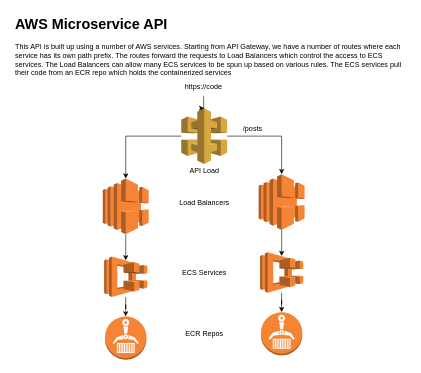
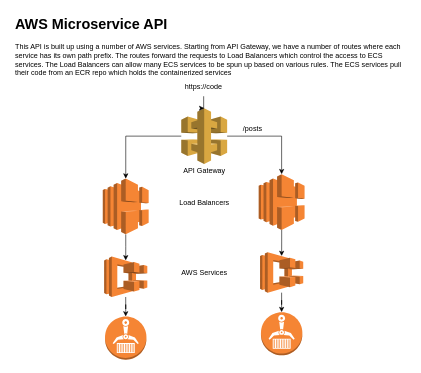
node "API Load": label "API Load" -> "API Gateway"
node "ECS Services": label "ECS Services" -> "AWS Services"
node "ECR Repos": removed
